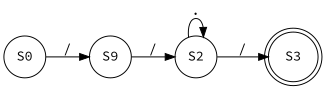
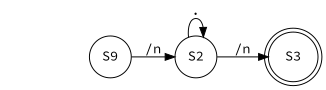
edge "S9" -> "S2": label "/" -> "/n"
edge "S2" -> "S3": label "/" -> "/n"
node "S0": removed
